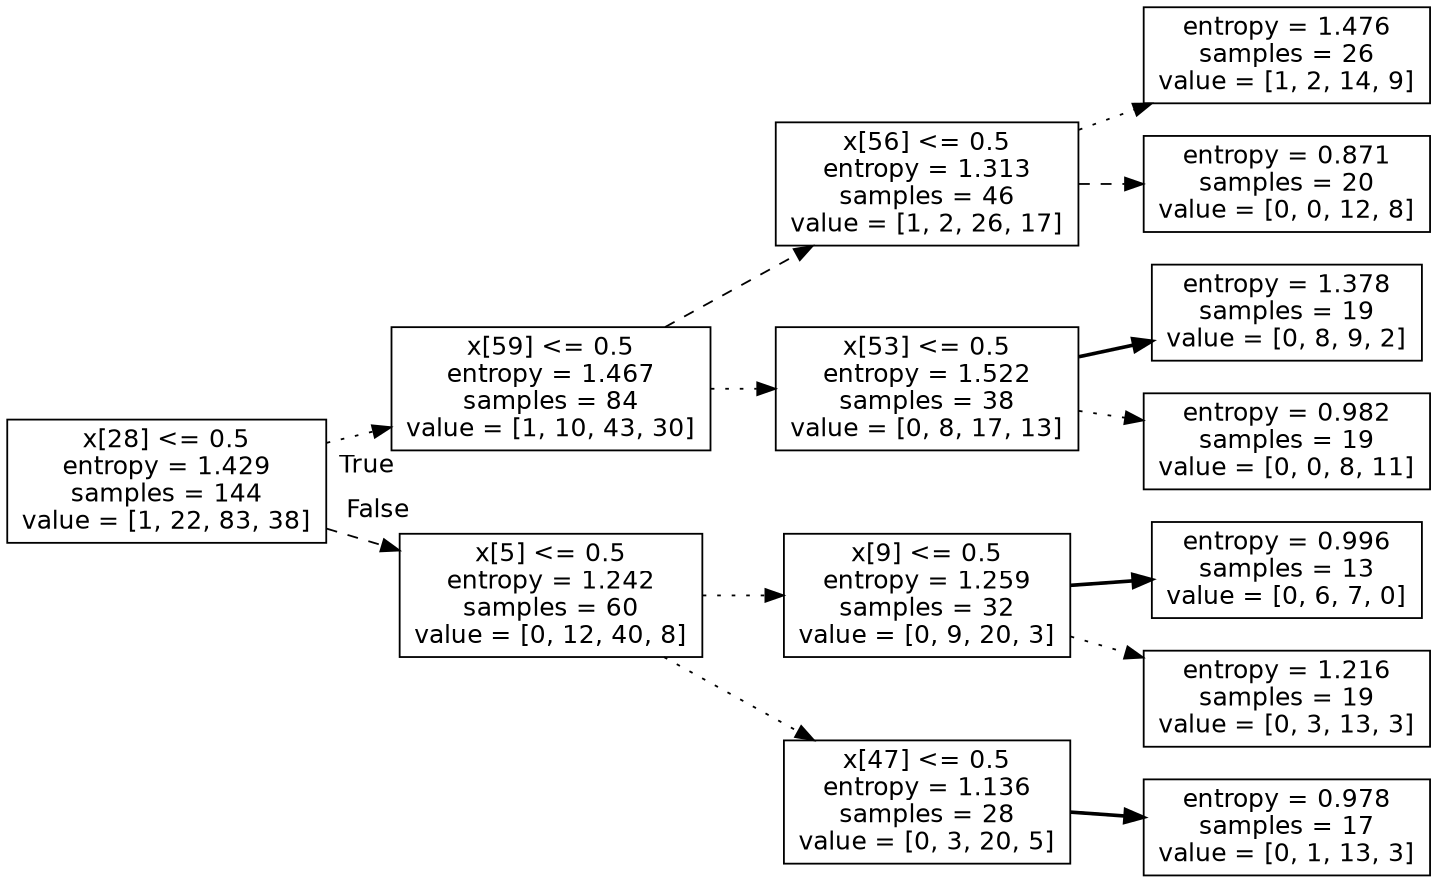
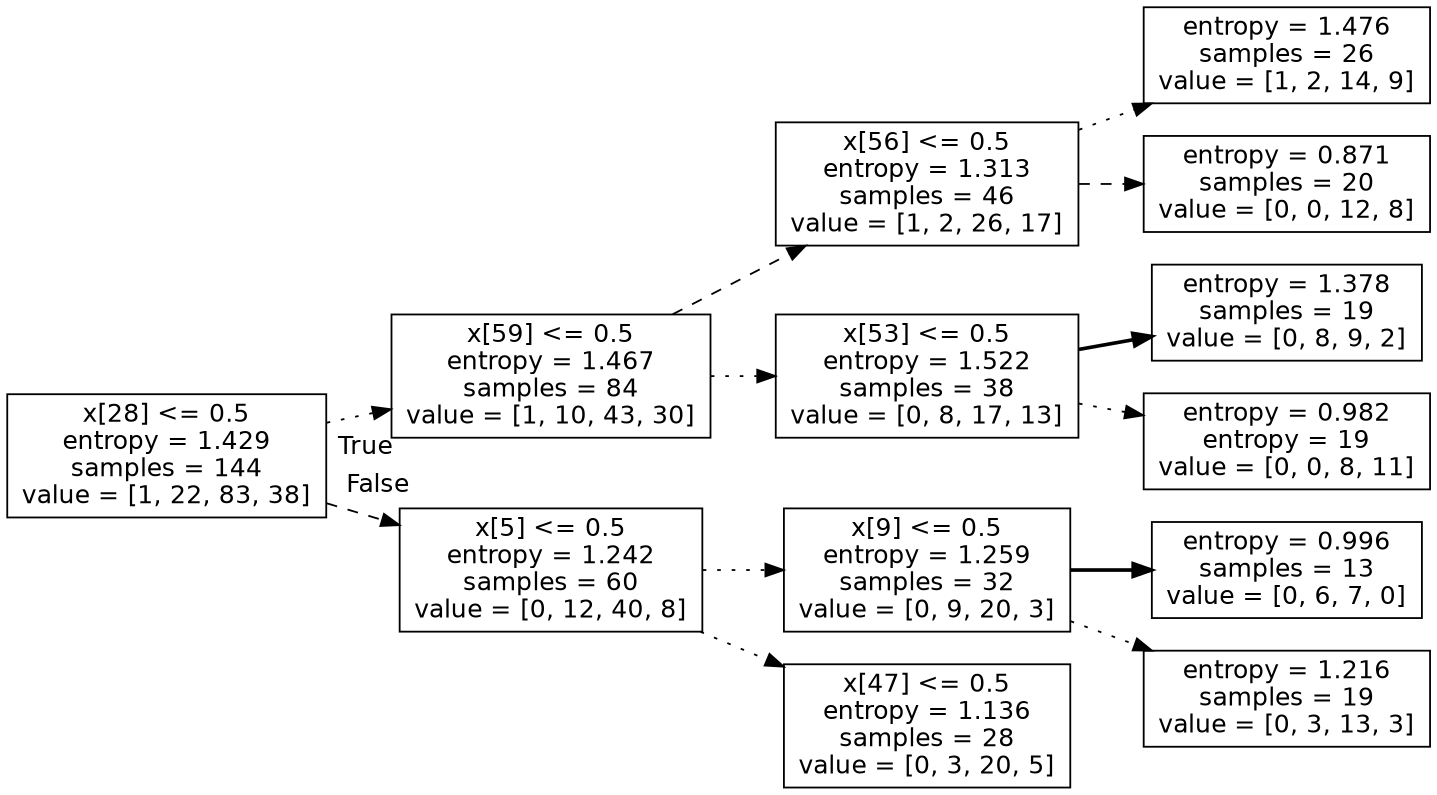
node "entropy = 0.982 samples = 19 value = [0, 0, 8, 11]": label "entropy = 0.982 samples = 19 value = [0, 0, 8, 11]" -> "entropy = 0.982 entropy = 19 value = [0, 0, 8, 11]"
node "entropy = 0.978 samples = 17 value = [0, 1, 13, 3]": removed
